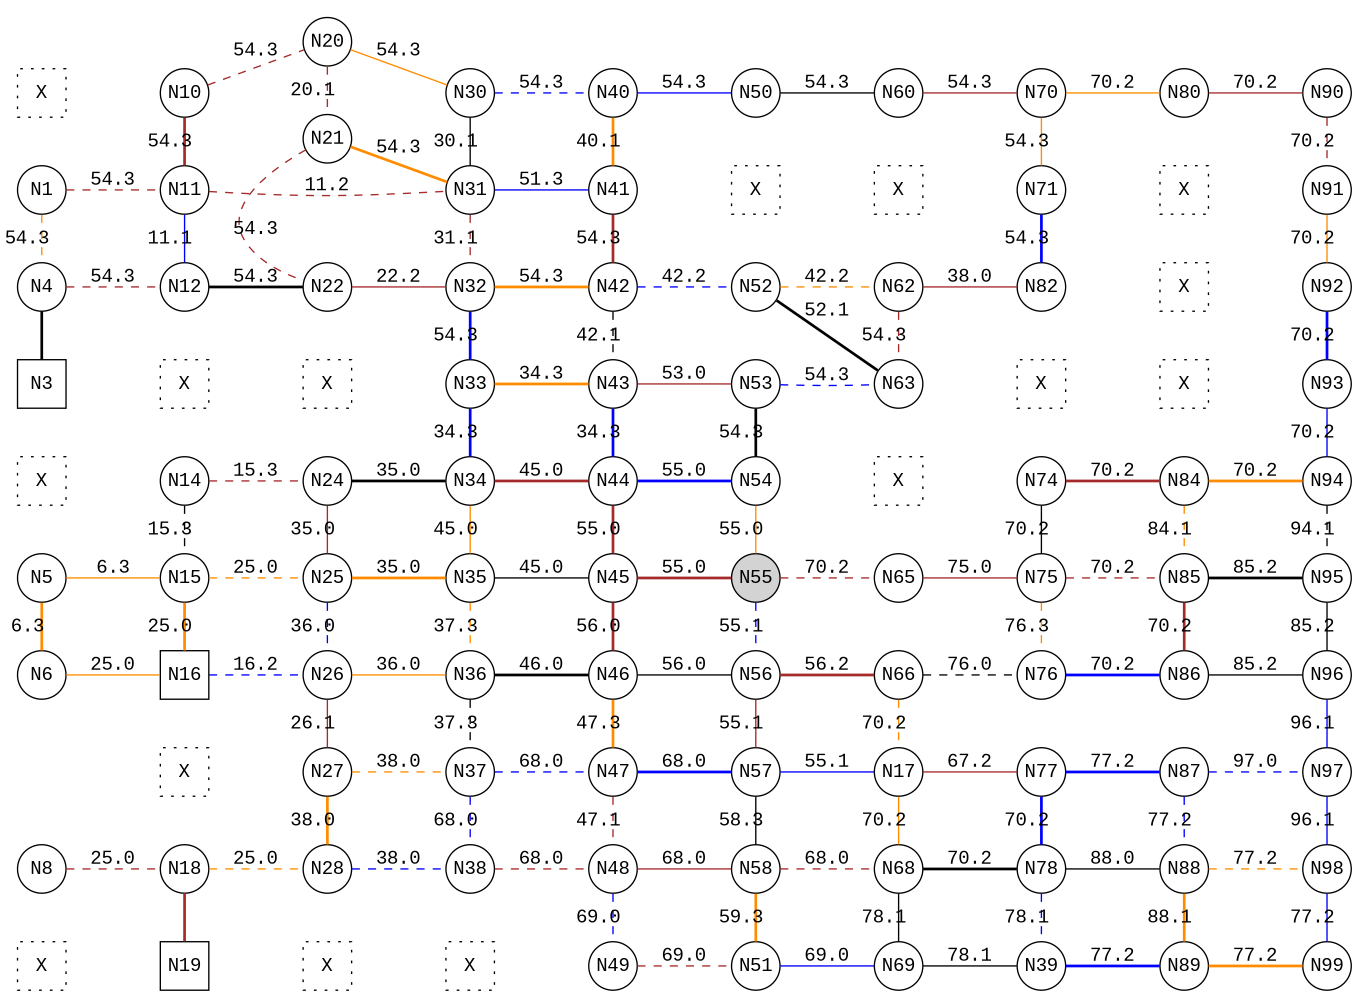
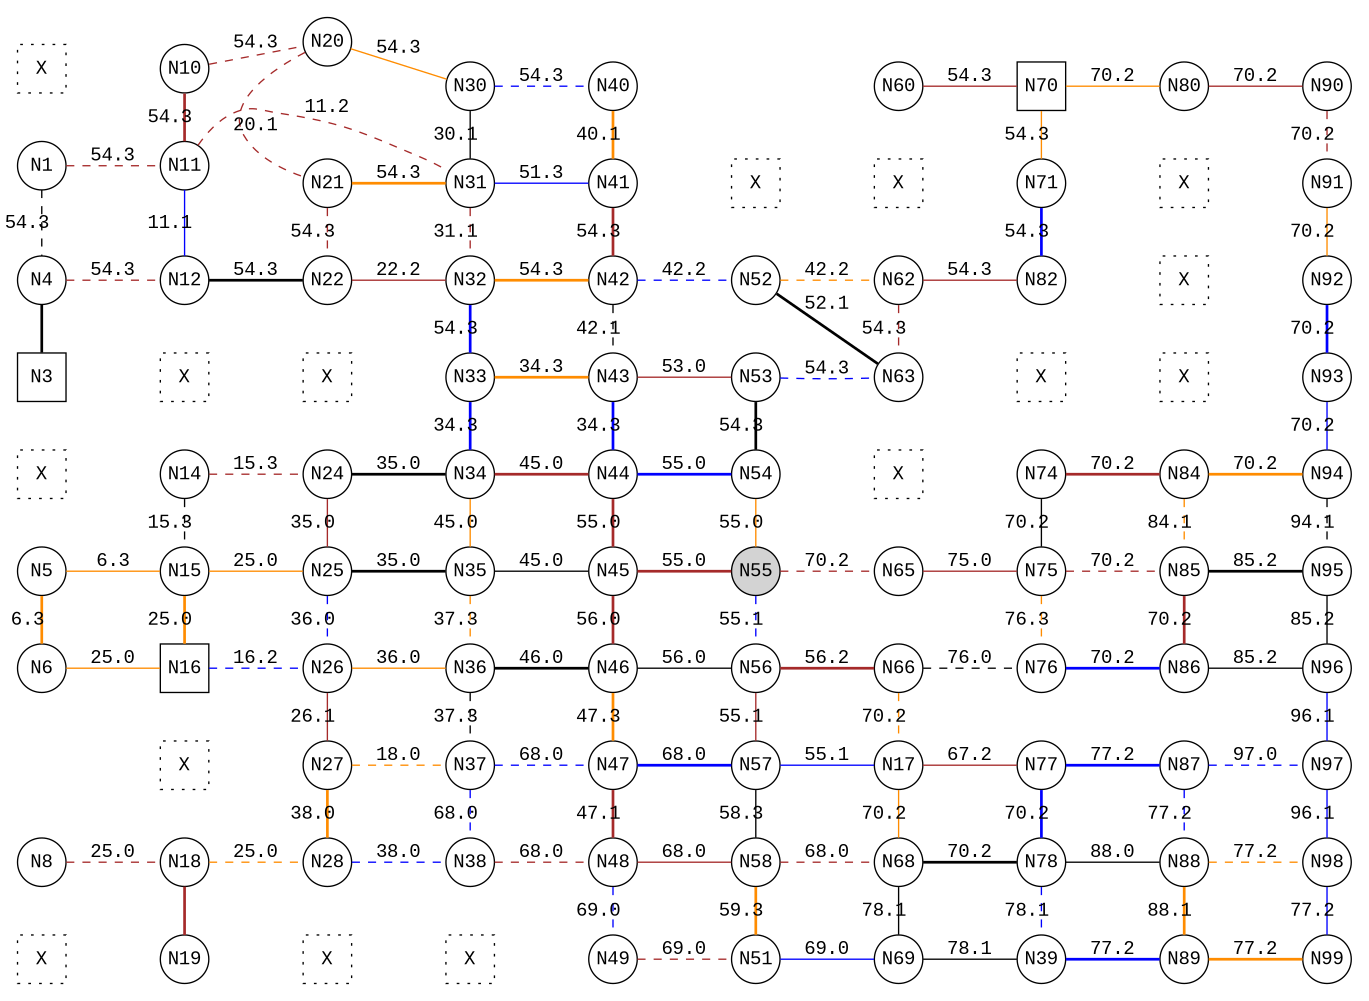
node "N50": removed
node "N70": shape circle -> square
edge "N1" -- "N4": color darkorange -> black
edge "N62" -- "N82": label "38.0" -> "54.3"
edge "N15" -- "N25": style dashed -> solid
edge "N25" -- "N35": color darkorange -> black
edge "N27" -- "N37": label "38.0" -> "18.0"
edge "N47" -- "N48": style dashed -> bold
node "N19": shape square -> circle
